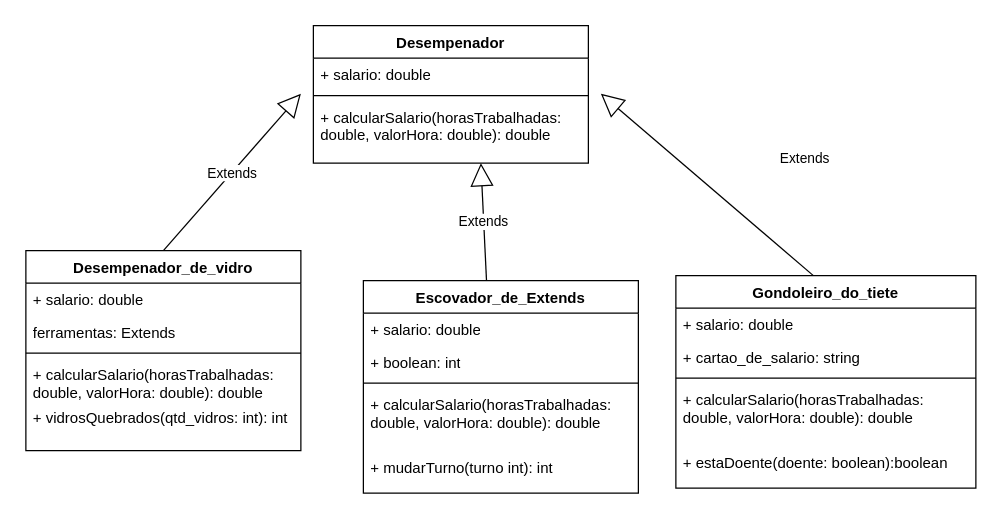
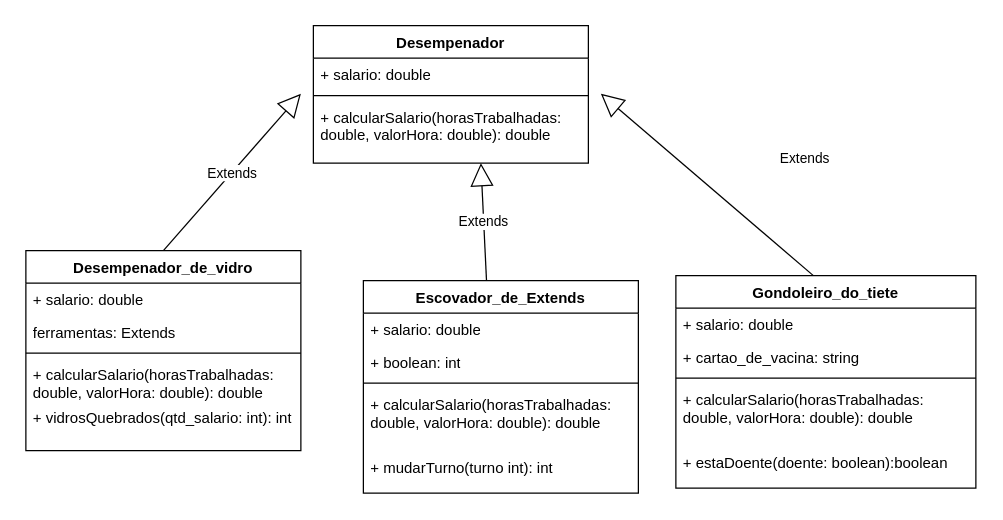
node "+ cartao_de_salario: string": label "+ cartao_de_salario: string" -> "+ cartao_de_vacina: string"
node "+ vidrosQuebrados(qtd_vidros: int): int": label "+ vidrosQuebrados(qtd_vidros: int): int" -> "+ vidrosQuebrados(qtd_salario: int): int"
